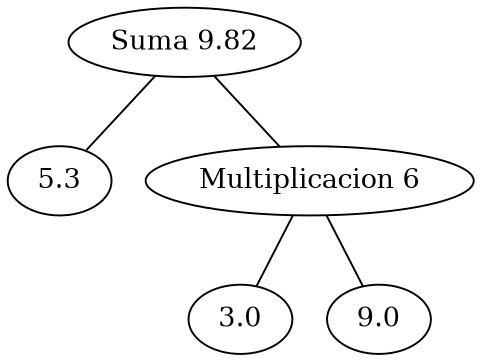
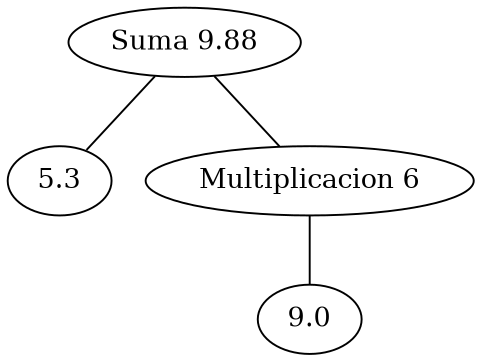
node "Suma 9.82": label "Suma 9.82" -> "Suma 9.88"
node "3.0": removed
